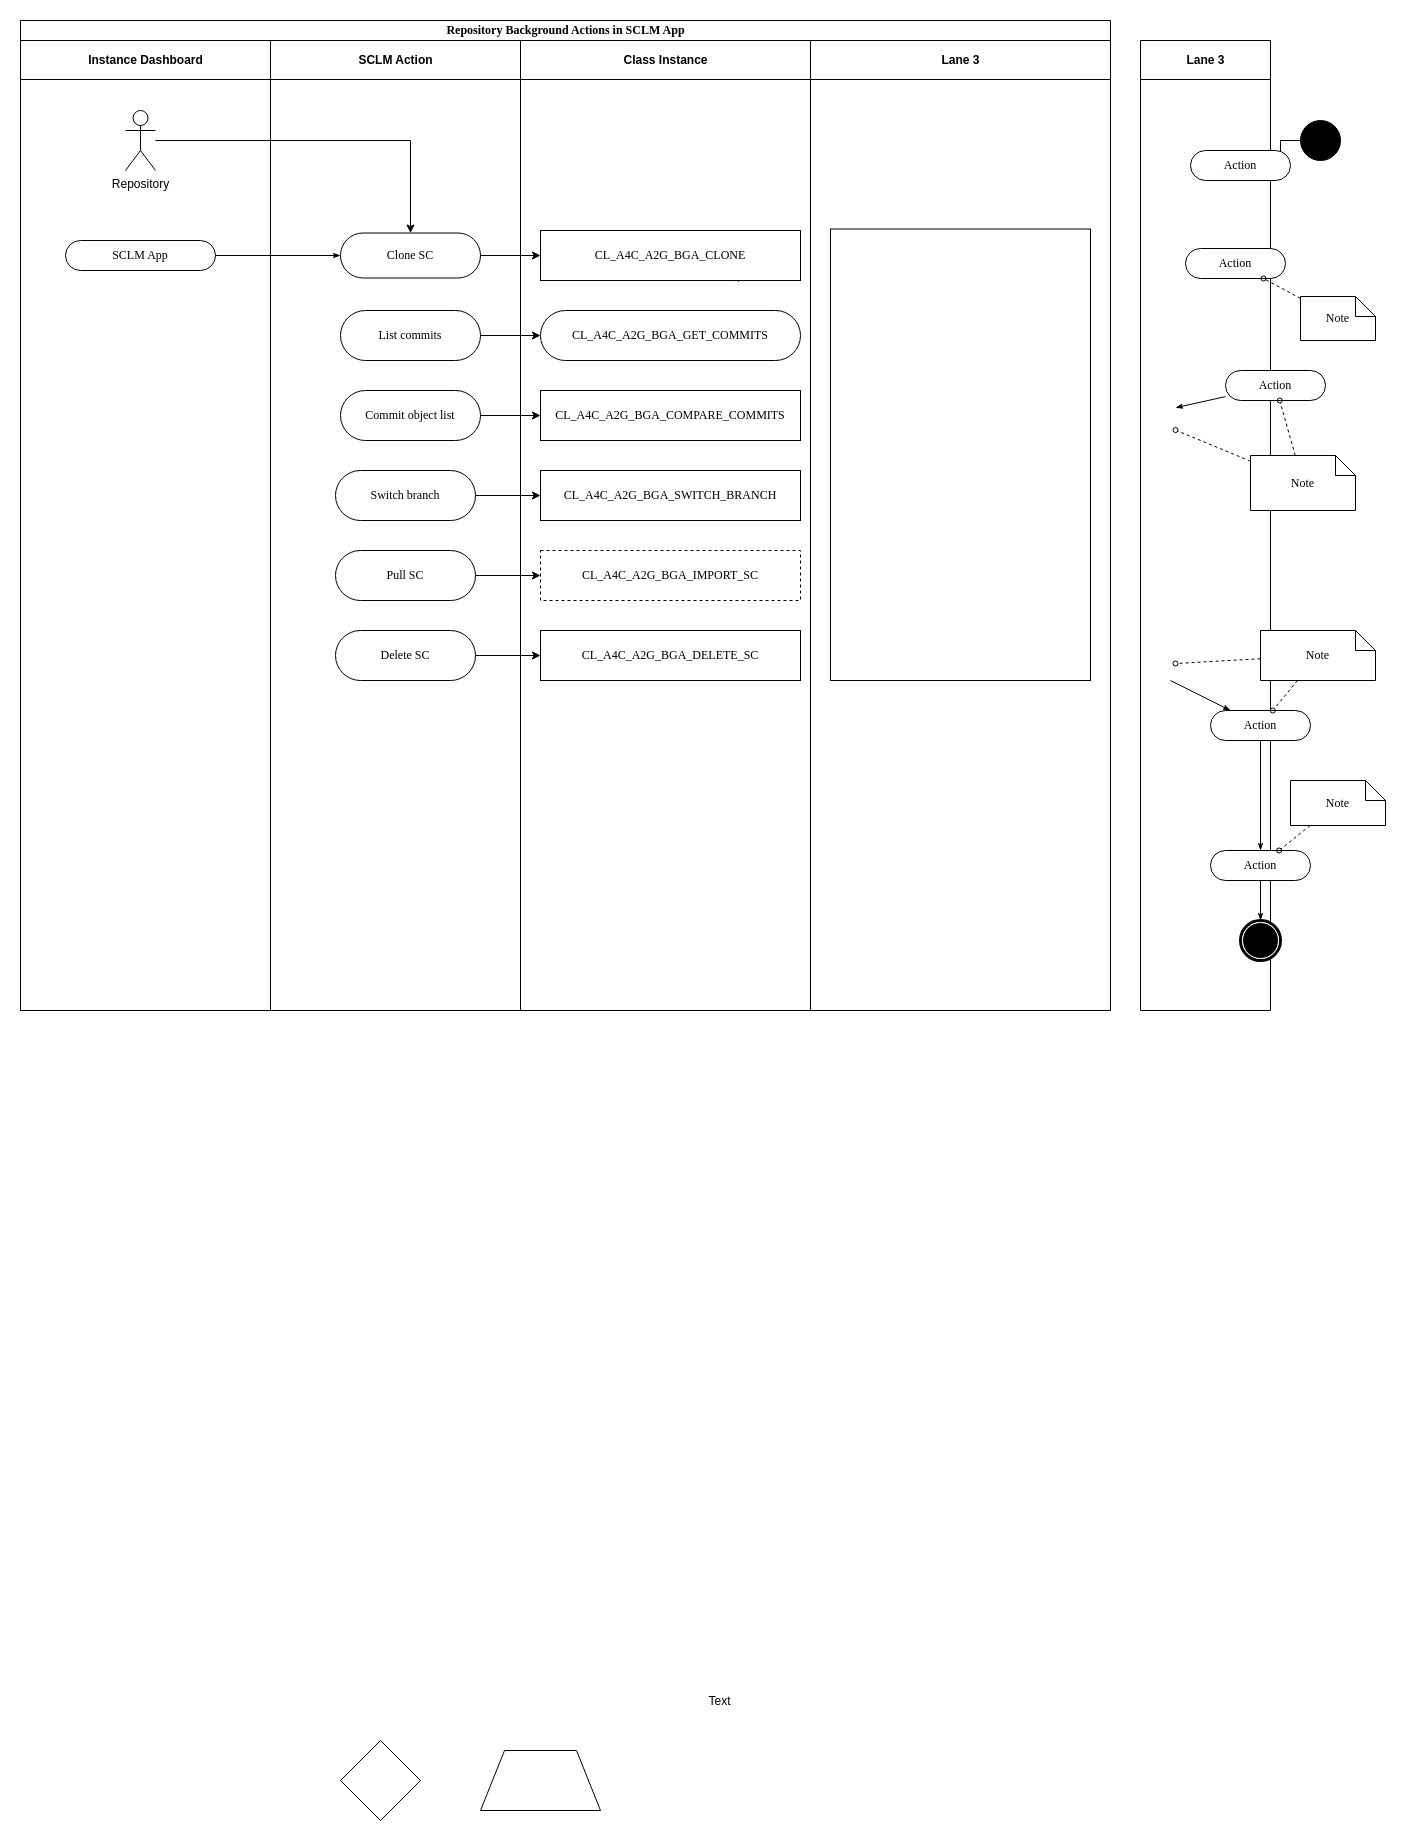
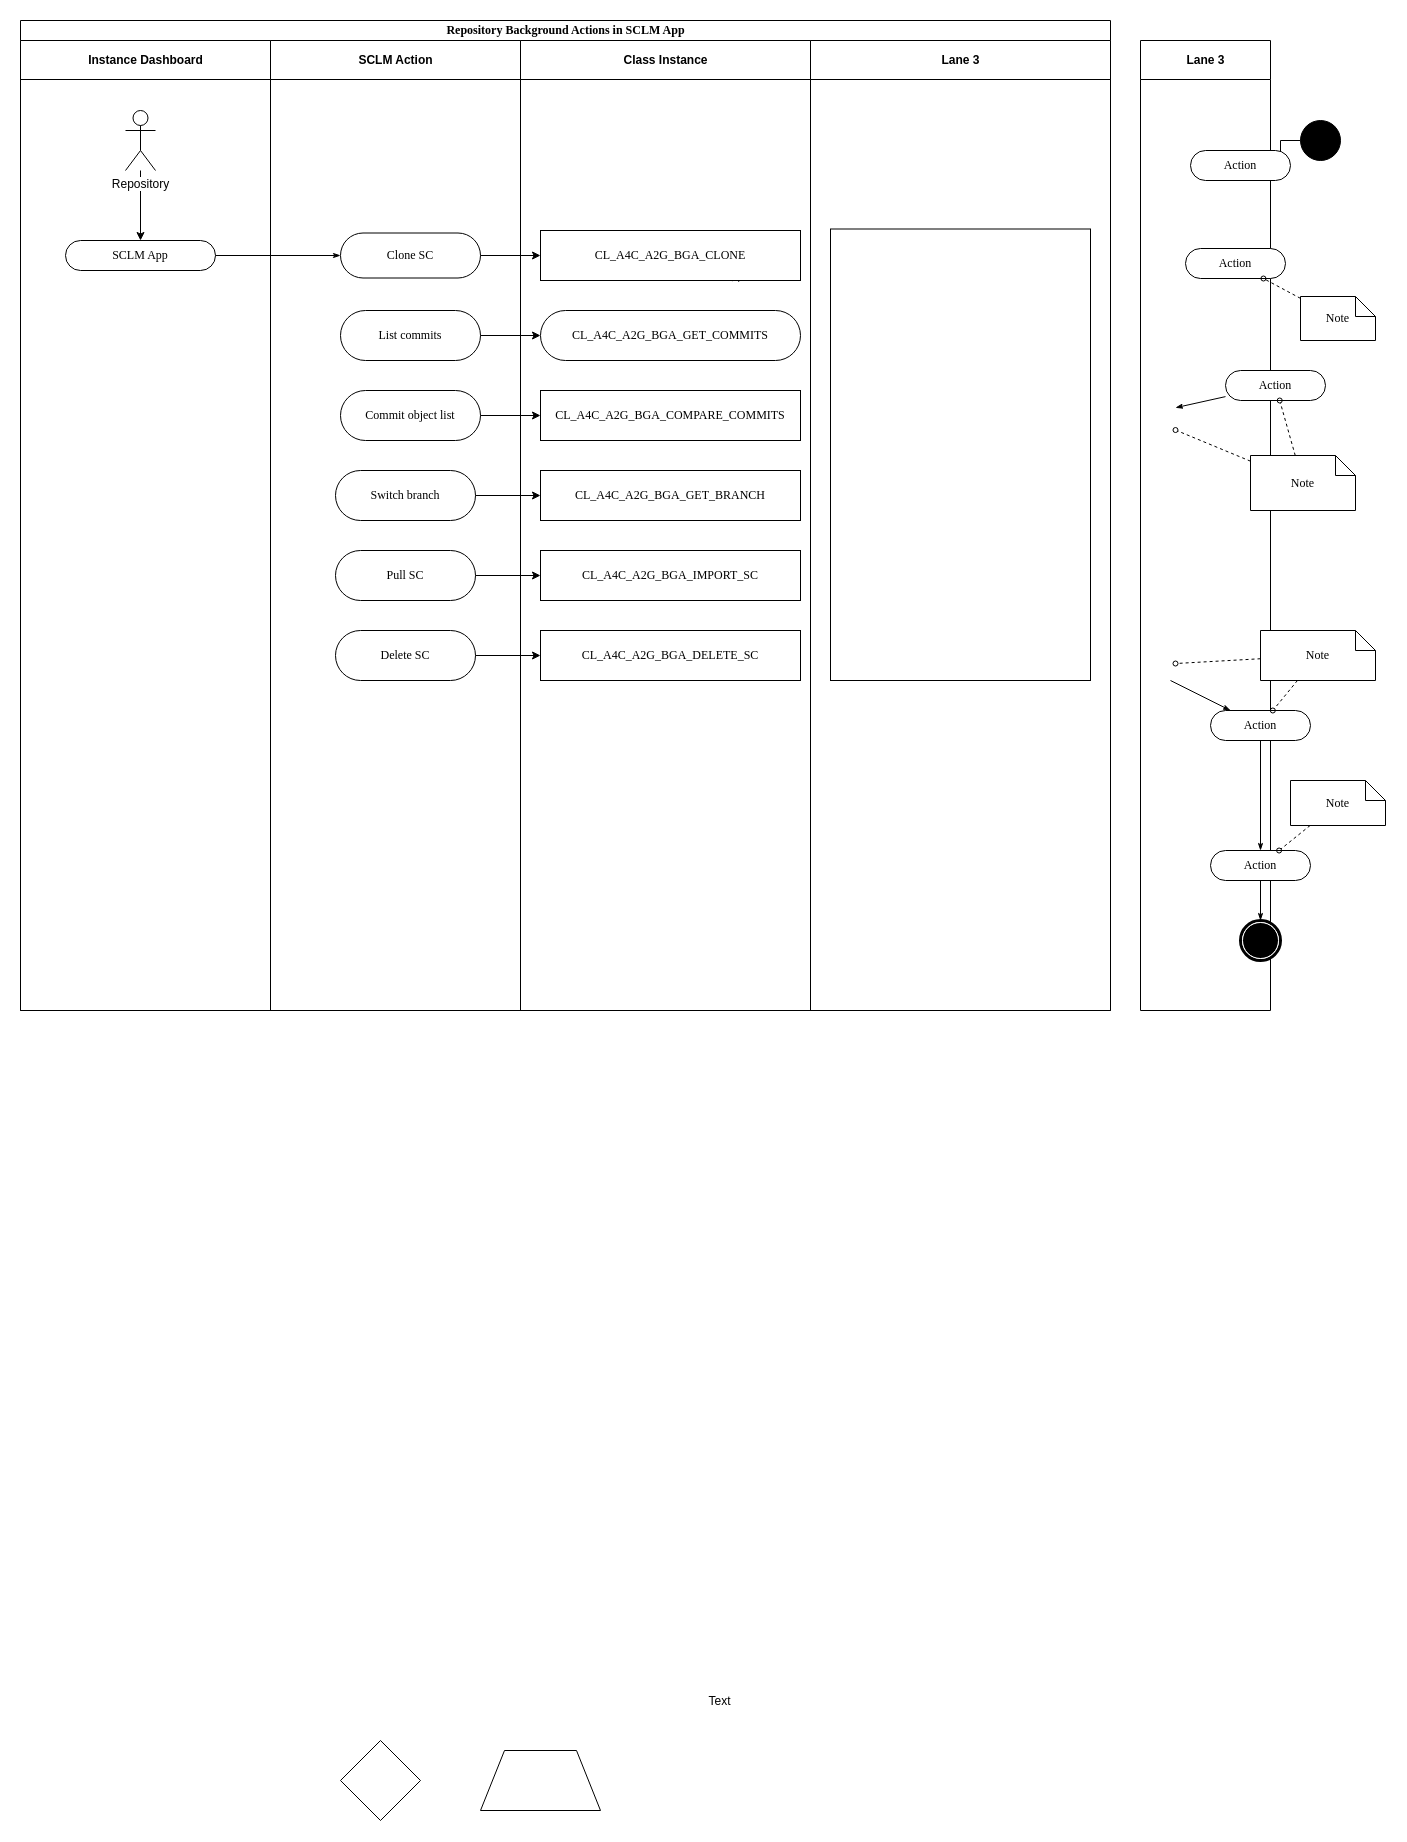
edge "Repository" -> "Clone SC": now "Repository" -> "SCLM App"
node "CL_A4C_A2G_BGA_SWITCH_BRANCH": label "CL_A4C_A2G_BGA_SWITCH_BRANCH" -> "CL_A4C_A2G_BGA_GET_BRANCH"
node "CL_A4C_A2G_BGA_IMPORT_SC": style dashed -> solid
